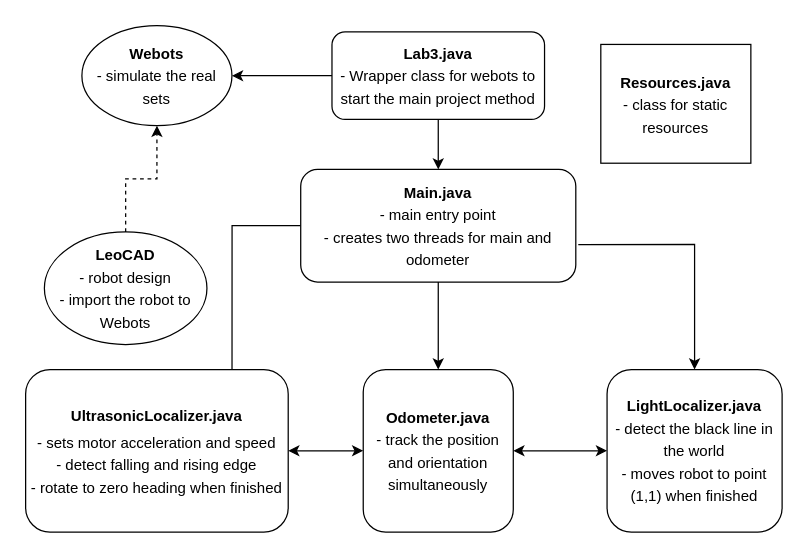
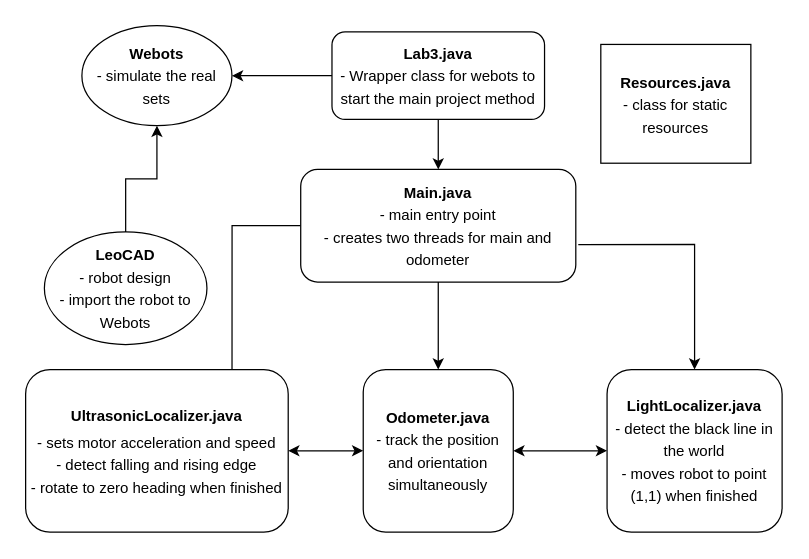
edge "LeoCAD - robot design - import the robot to Webots" -> "Webots - simulate the real sets": style dashed -> solid
